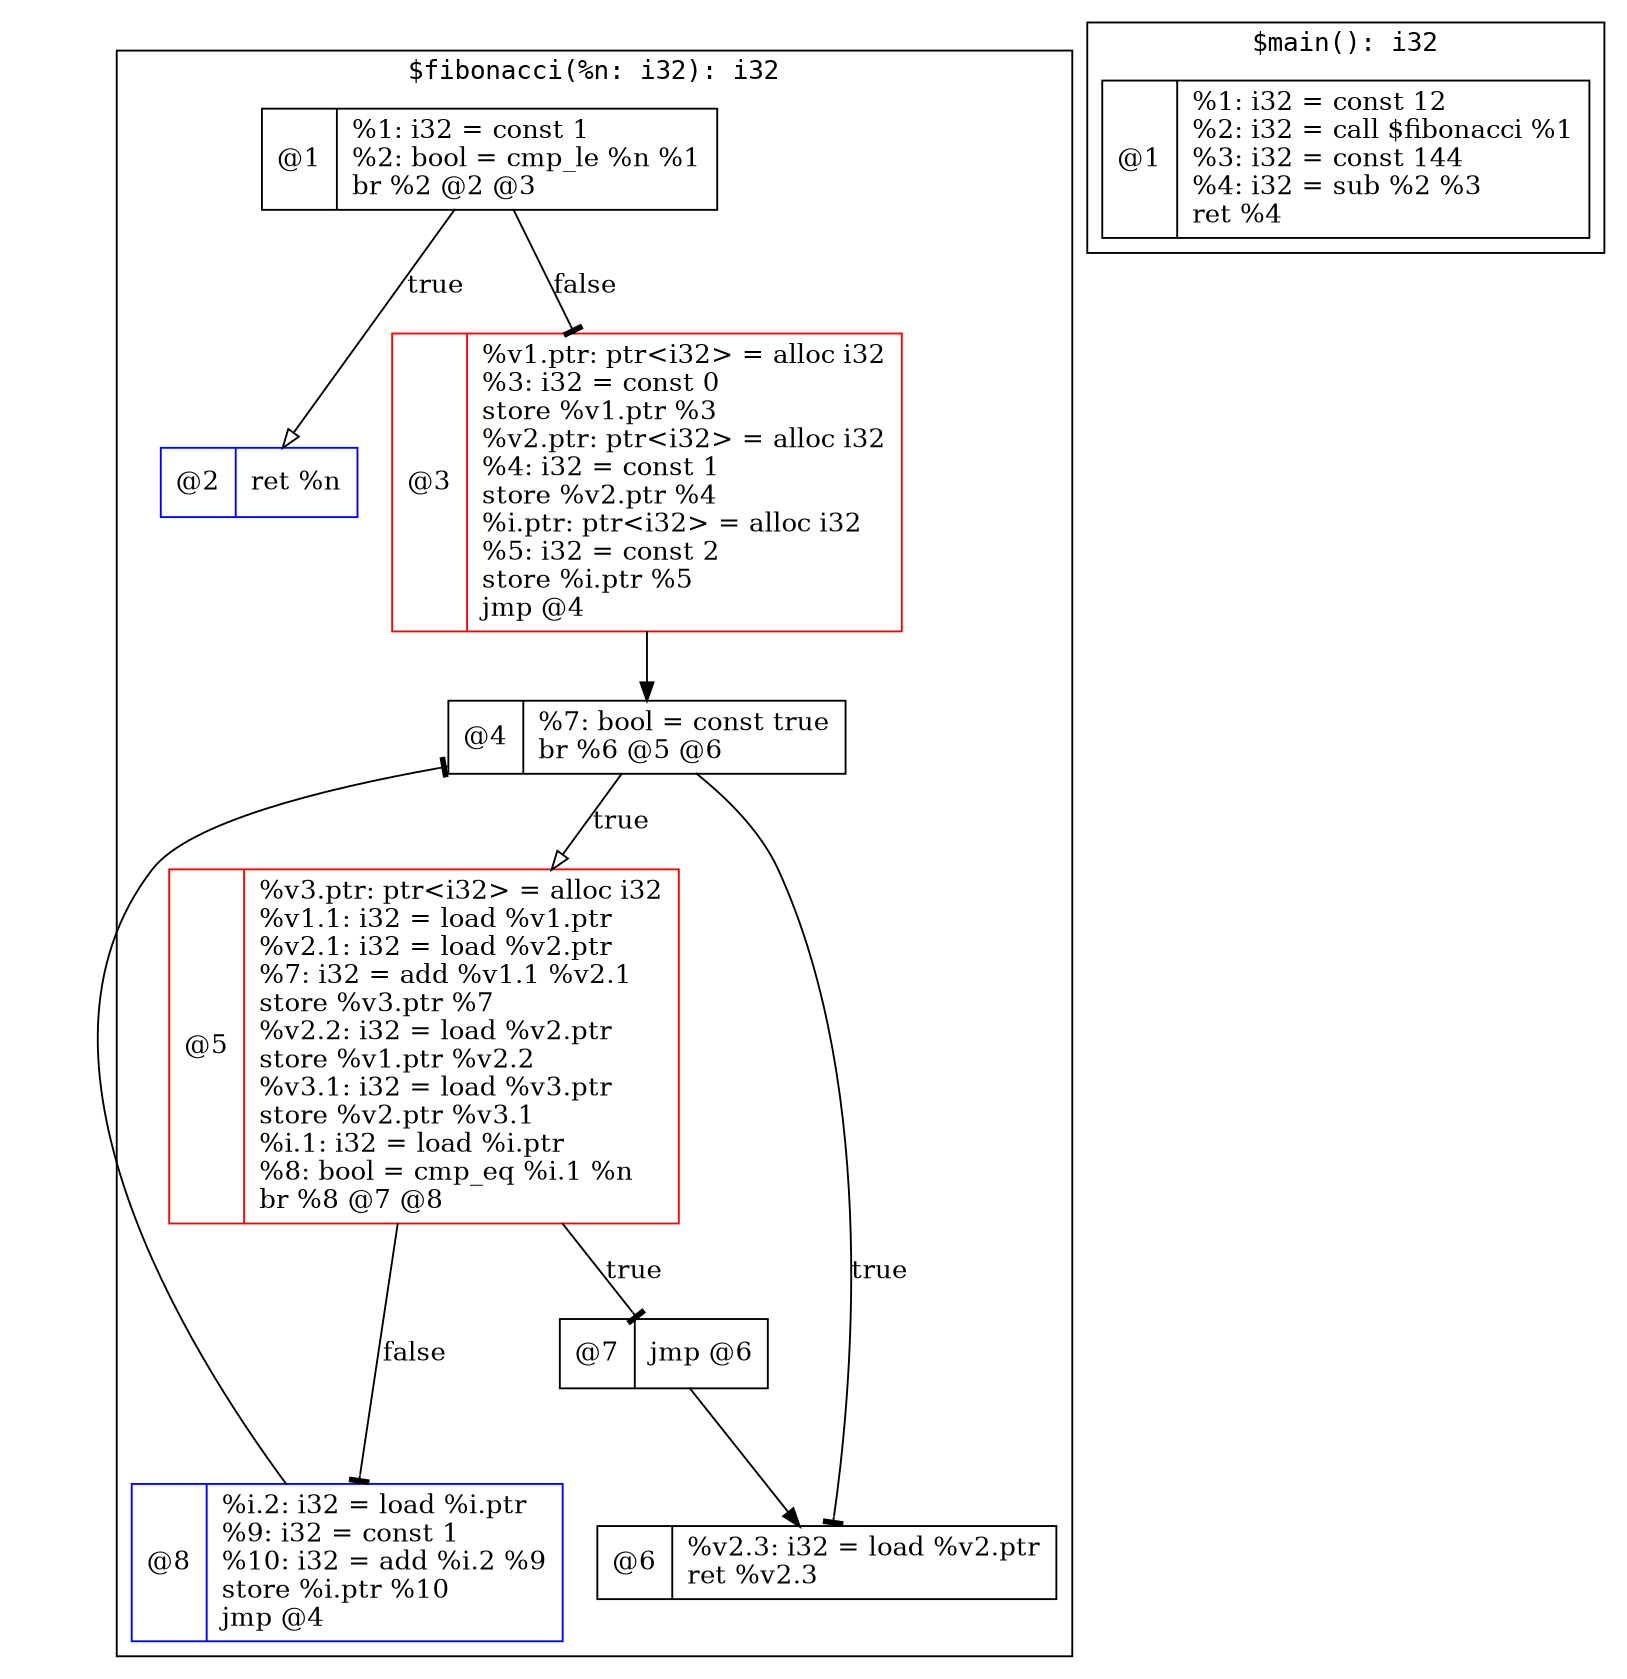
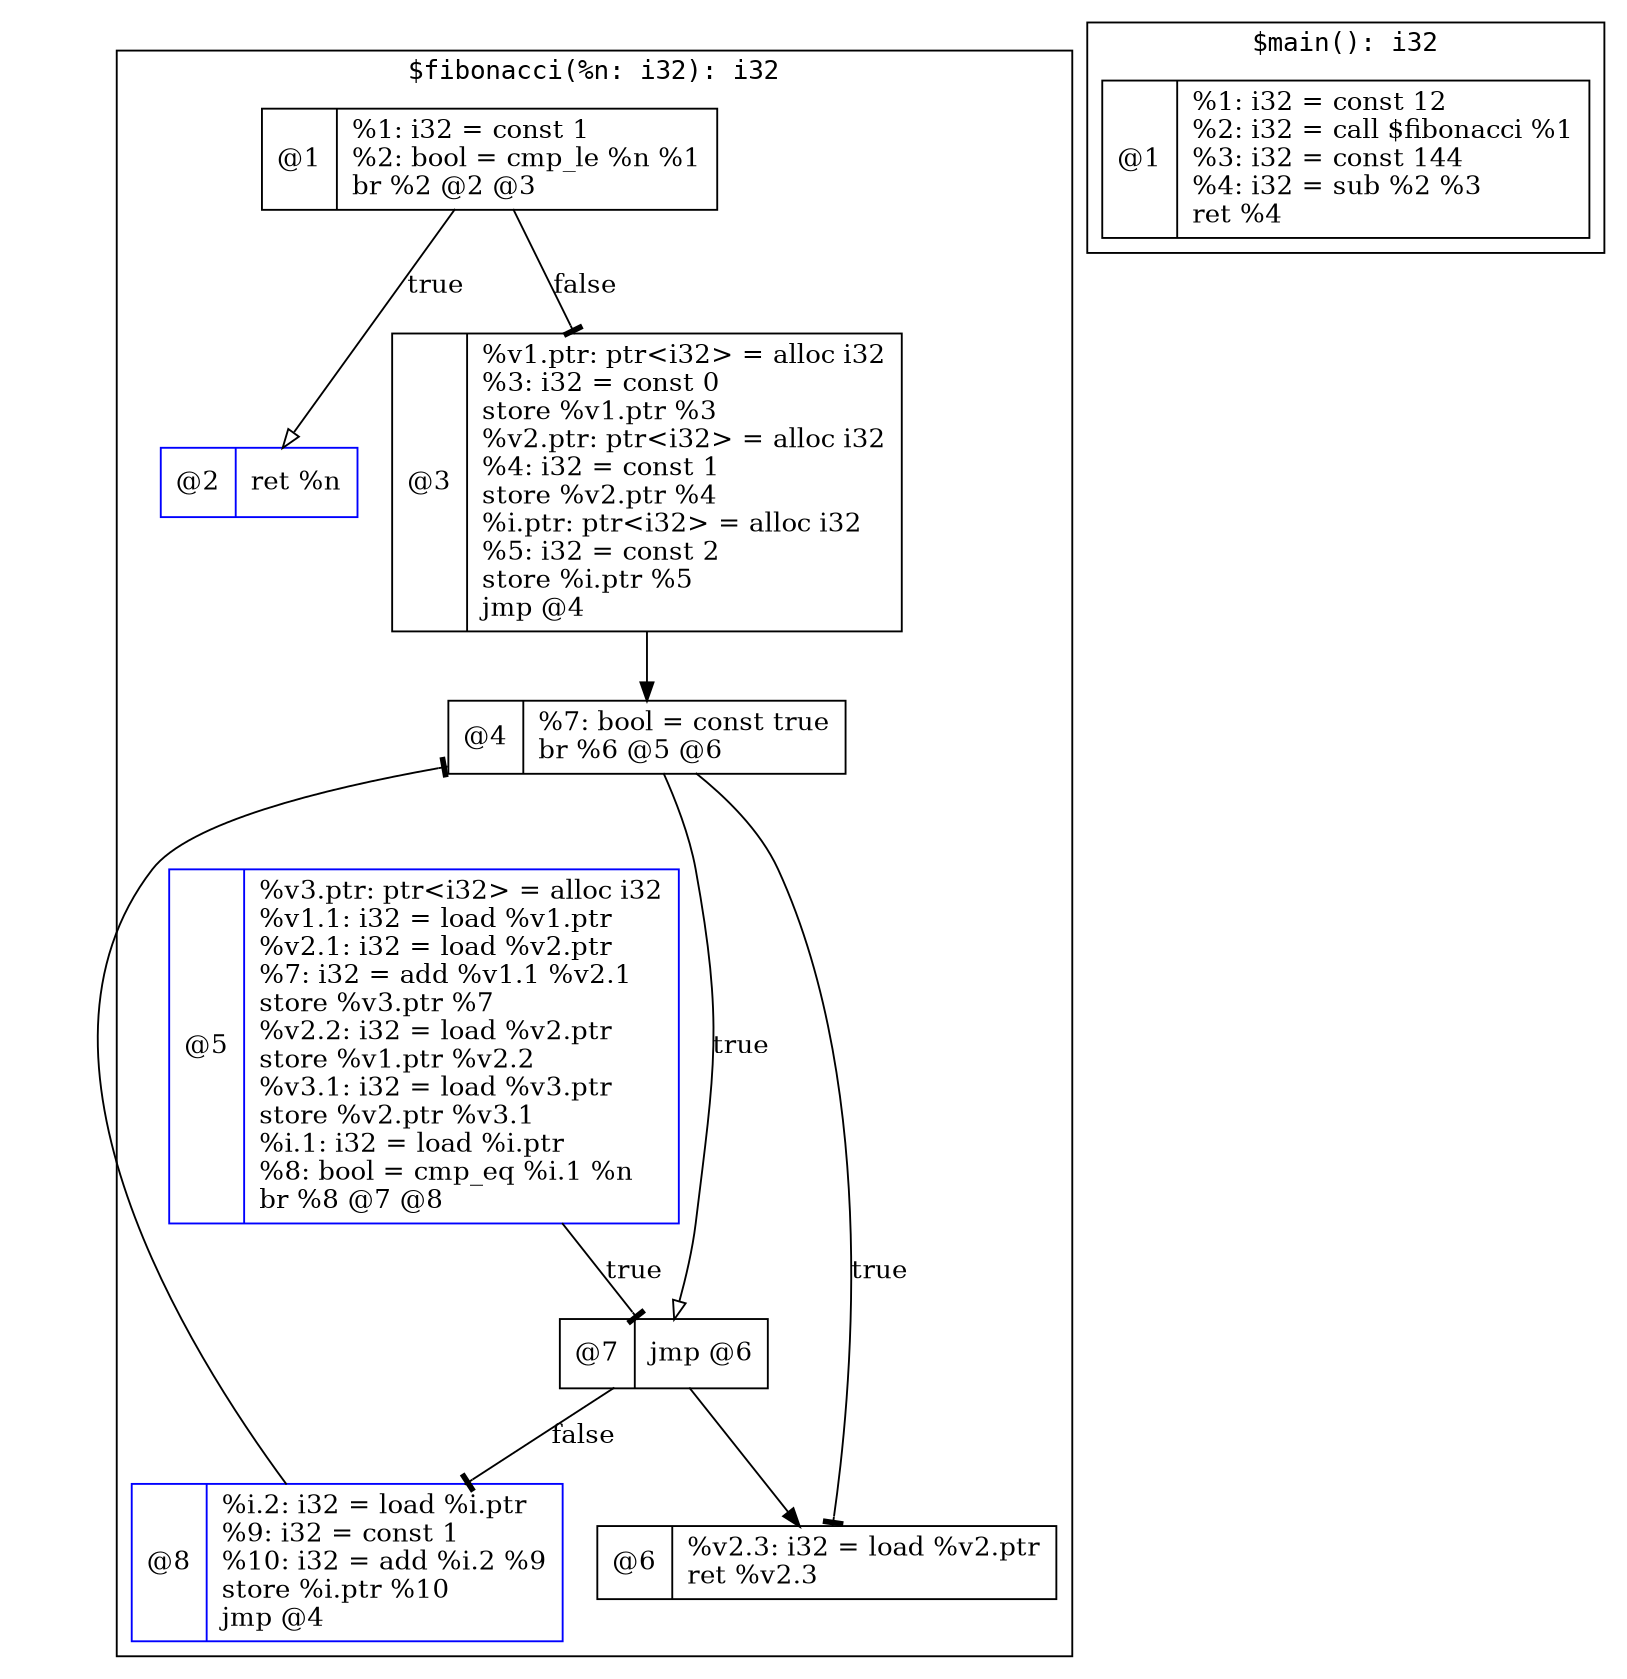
node "@3": color red -> black
edge "@4" -> "@5": now "@4" -> "@7"
node "@5": color red -> blue
edge "@5" -> "@8": now "@7" -> "@8"
